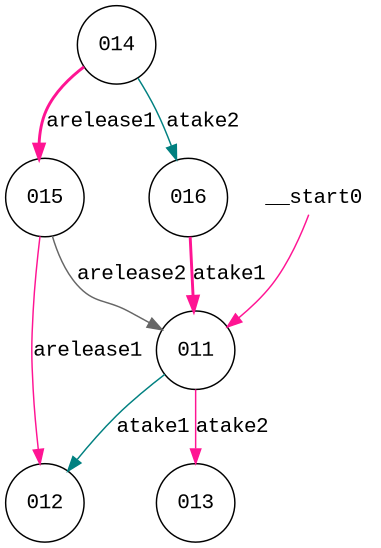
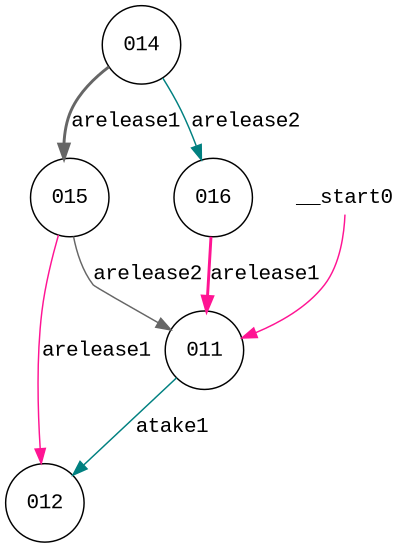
edge "014" -> "015": color deeppink -> gray40
edge "014" -> "016": label "atake2" -> "arelease2"
edge "016" -> "011": label "atake1" -> "arelease1"
node "013": removed
